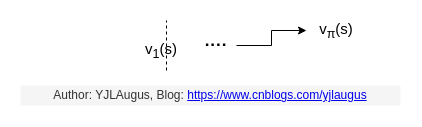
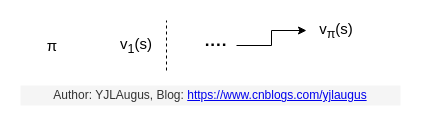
node "π": added
node "v1(s)": moved (162, 51) -> (137, 46)
